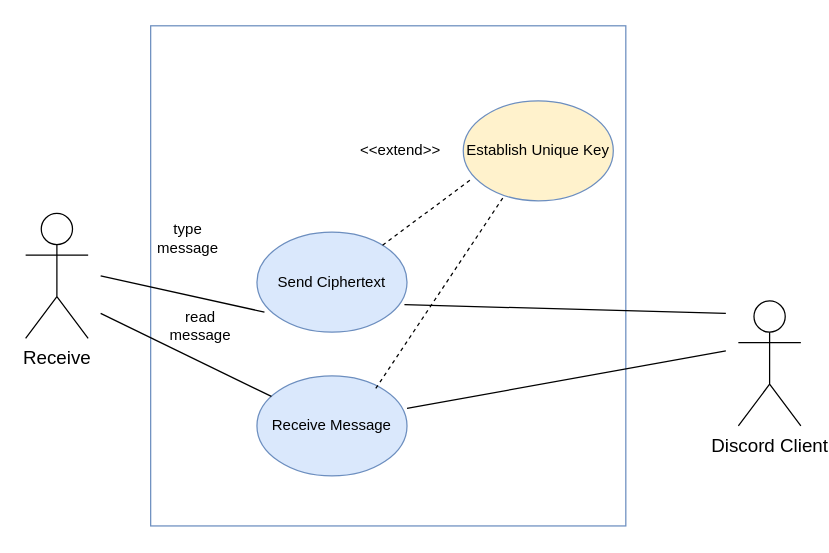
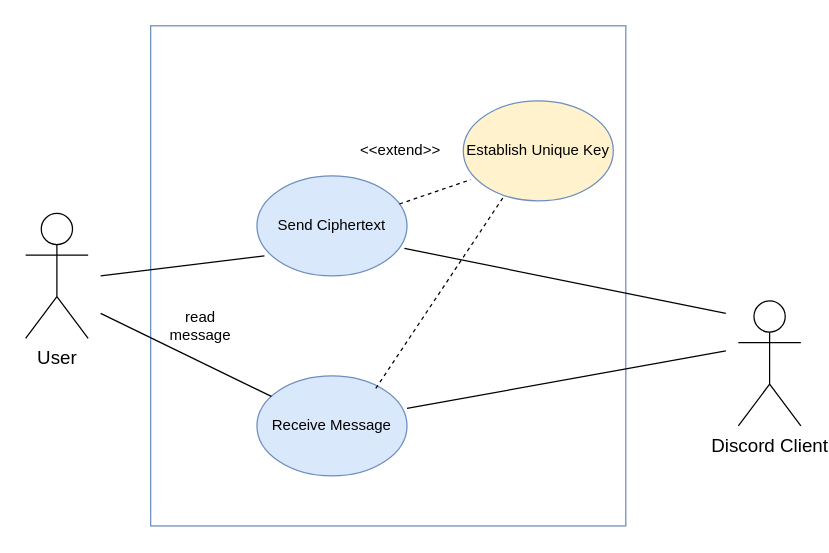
node "type message": removed
node "Send Ciphertext": moved (332, 282) -> (332, 226)
node "Receive": label "Receive" -> "User"
